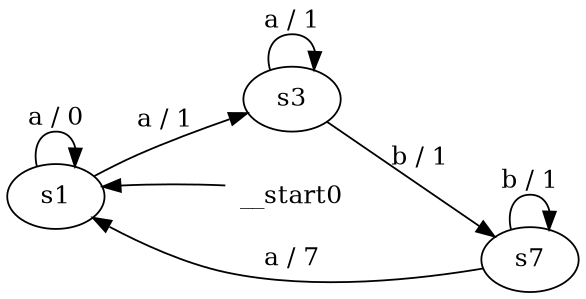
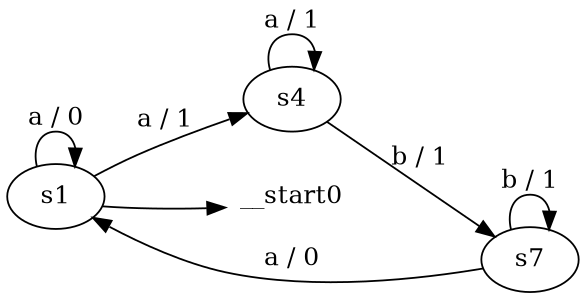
node "s3": label "s3" -> "s4"
edge "__start0" -> "s1": reversed
edge "s7" -> "s1": label "a / 7" -> "a / 0"
